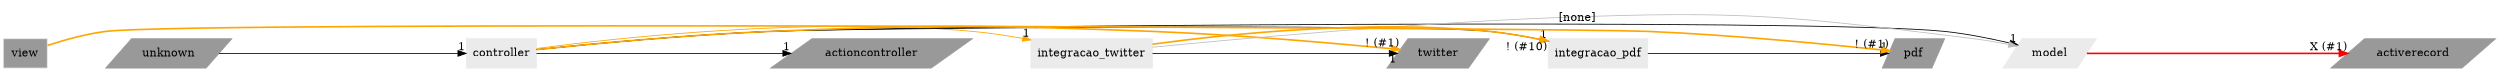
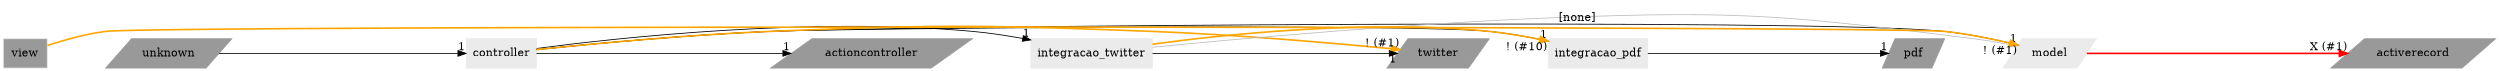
edge "view" -> "pdf": now "view" -> "model"
edge "controller" -> "integracao_twitter": color orange -> black
